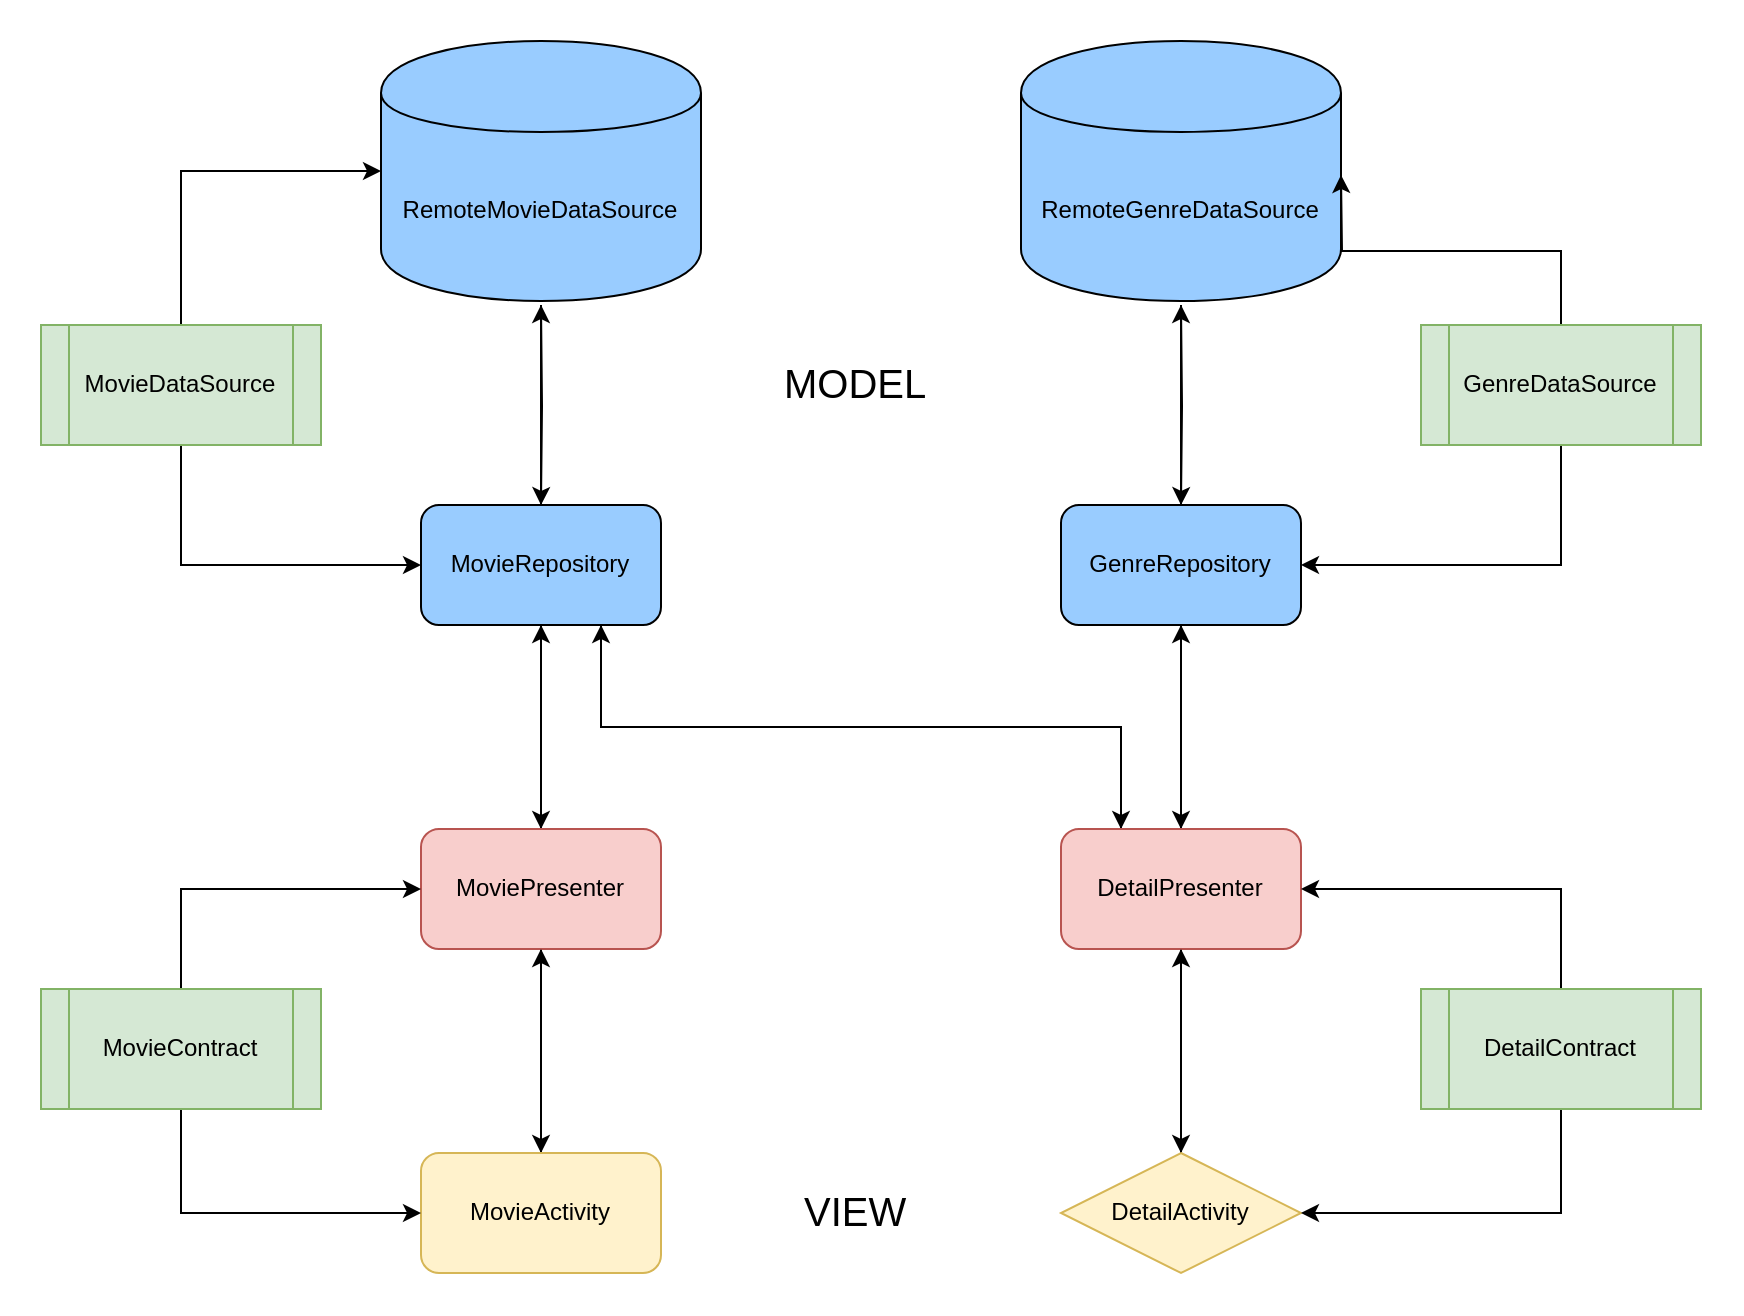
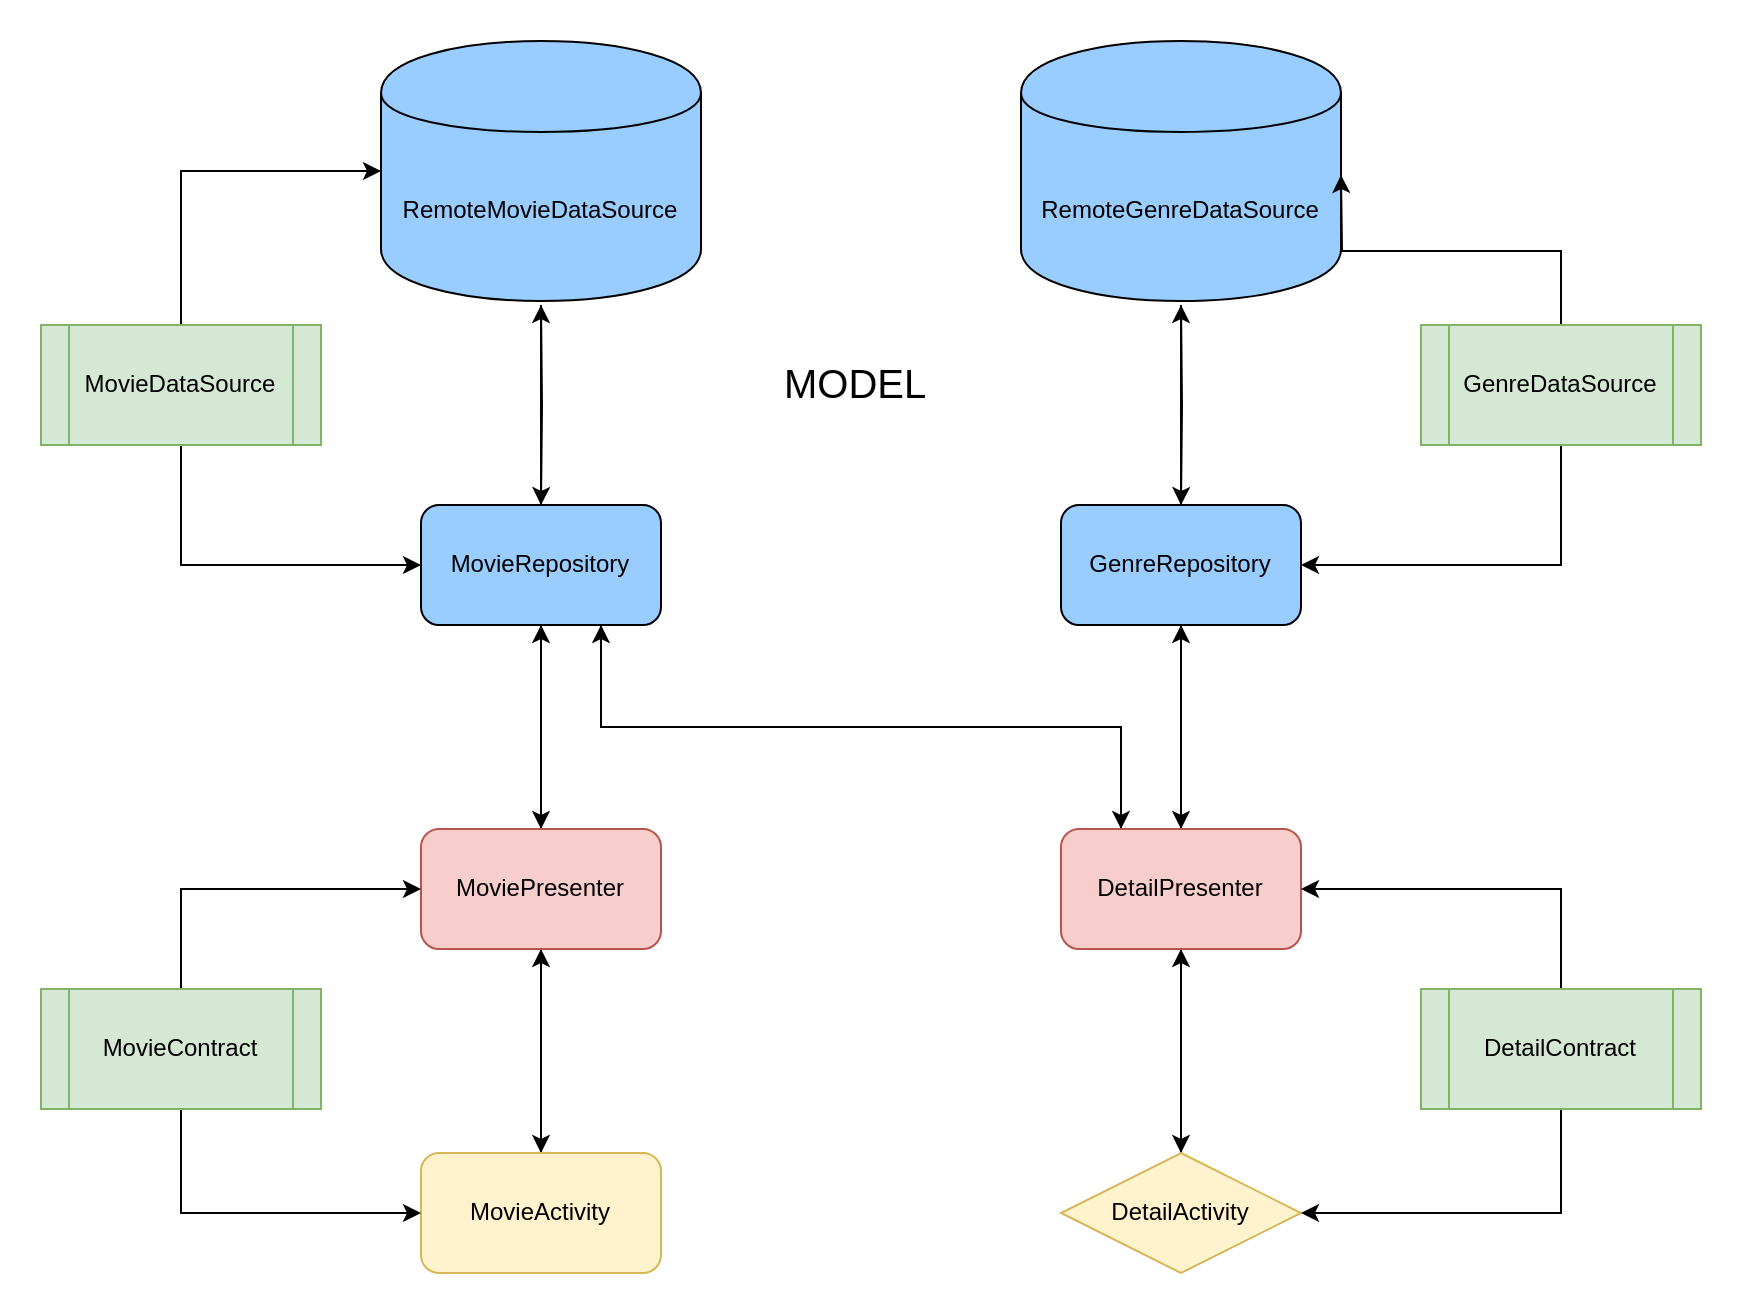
node "VIEW": removed
